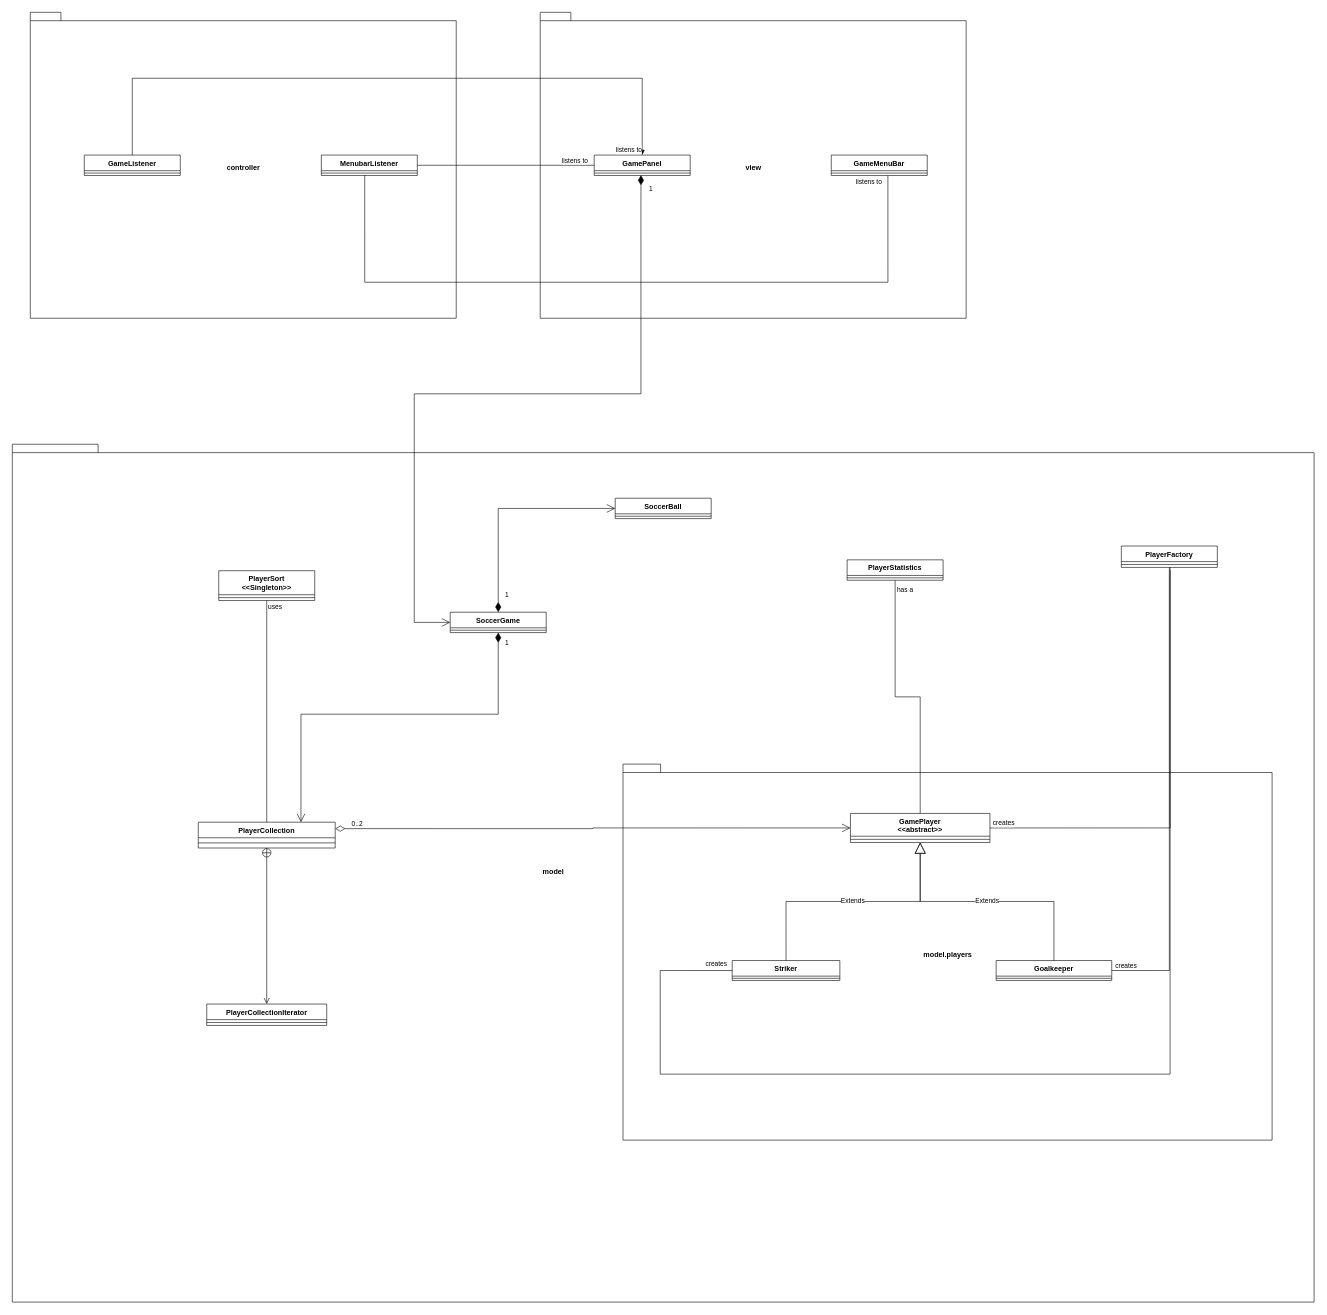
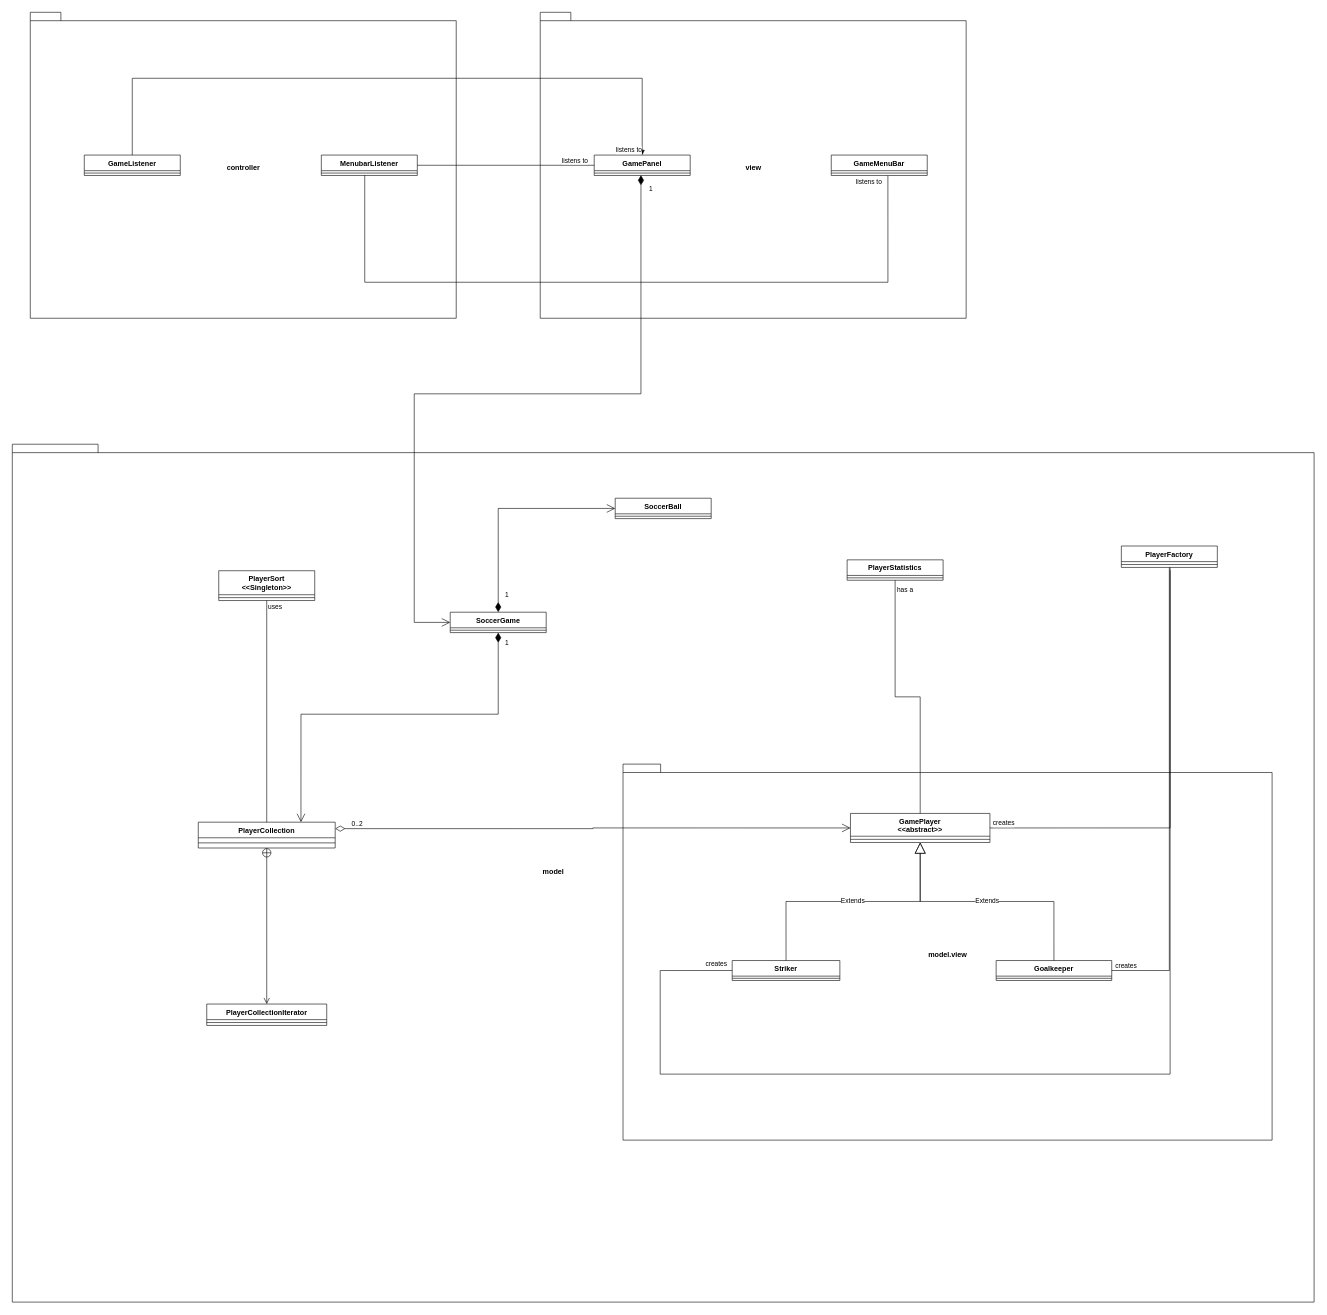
node "model.players": label "model.players" -> "model.view"
